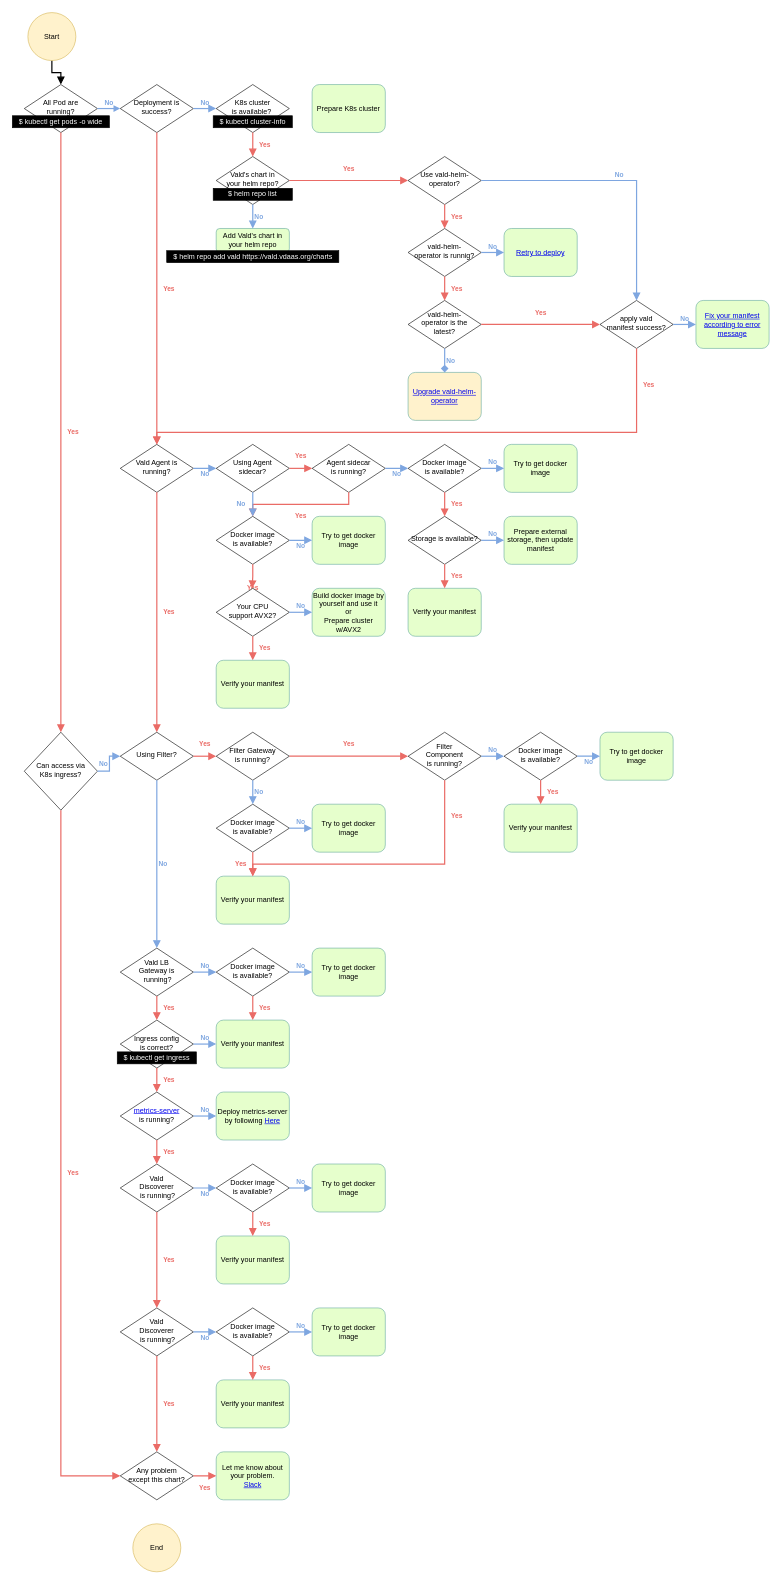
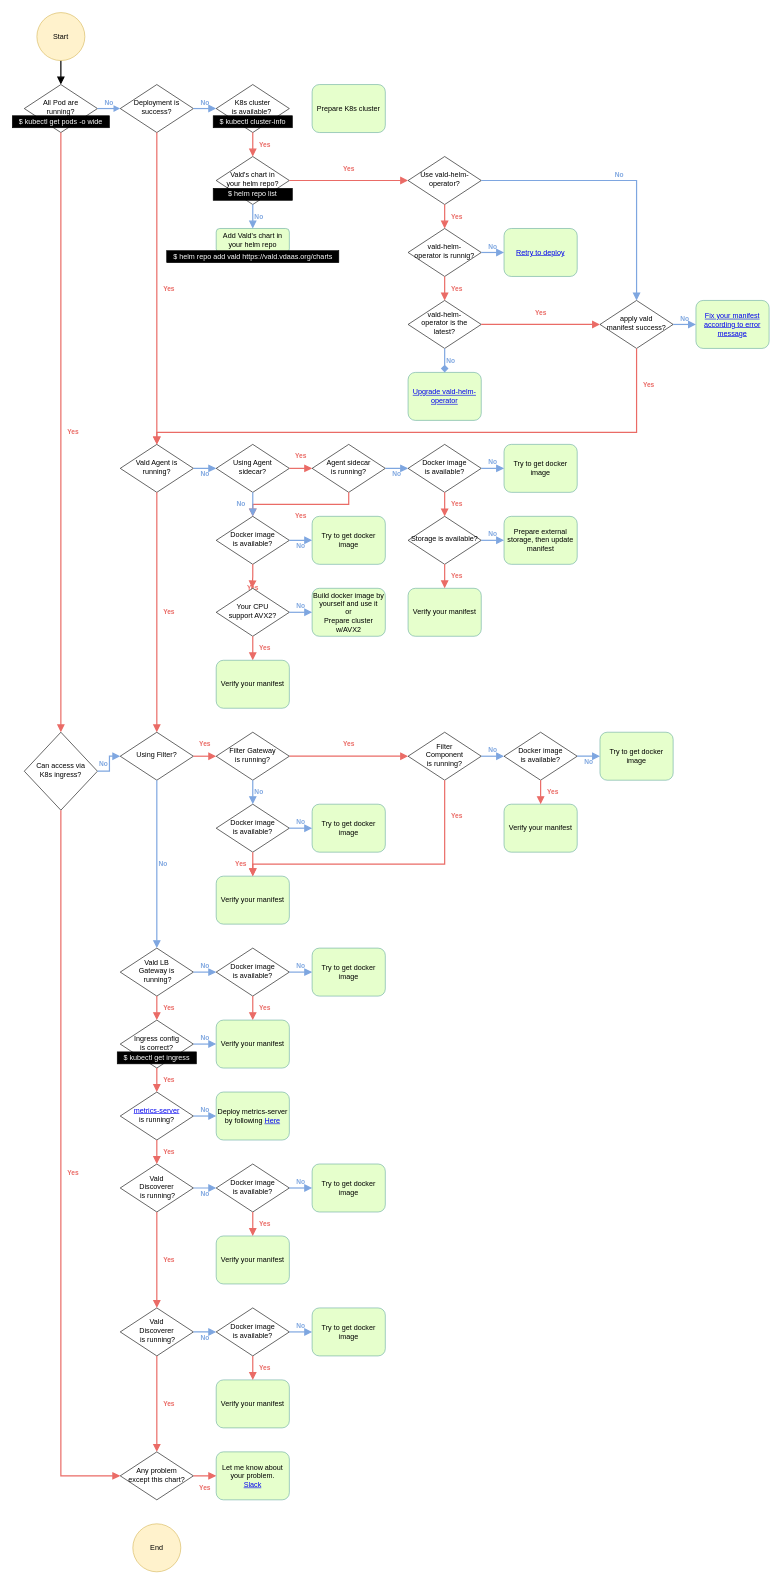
node "Start": moved (52, 36) -> (61, 36)
node "Upgrade vald-helm-operator": fillcolor #fff2cc -> #e6ffcc
